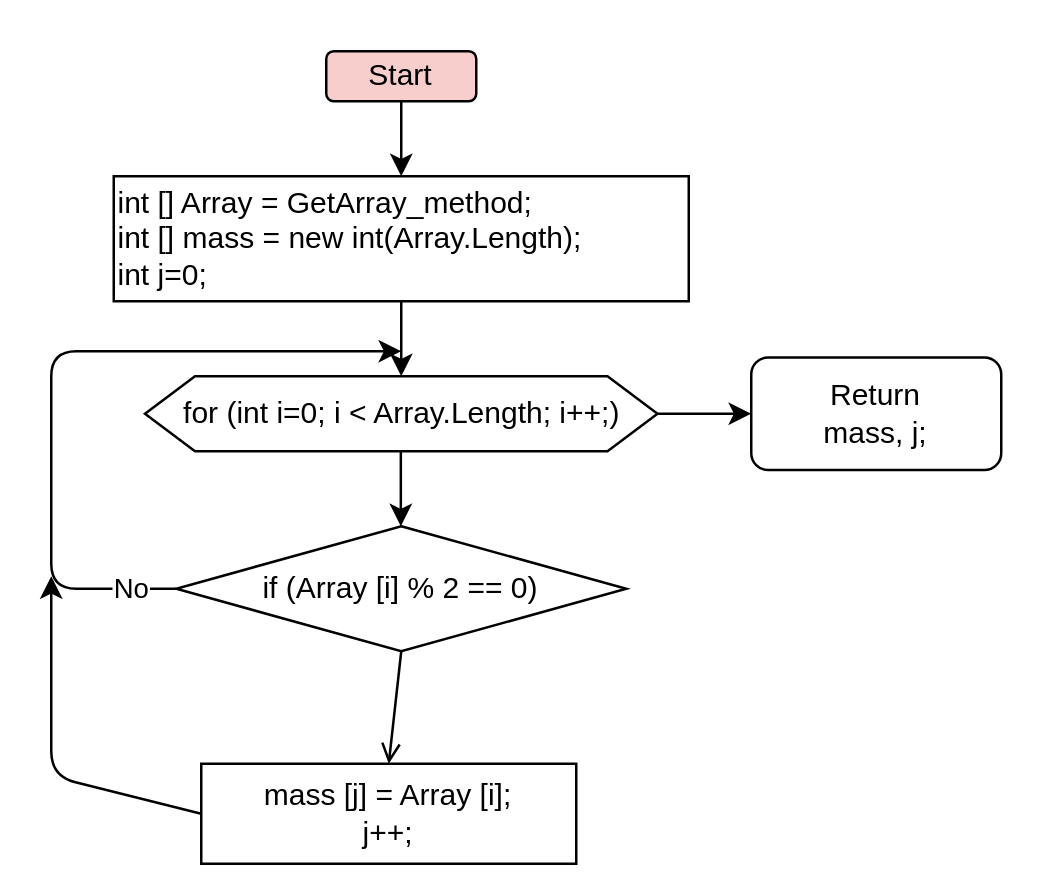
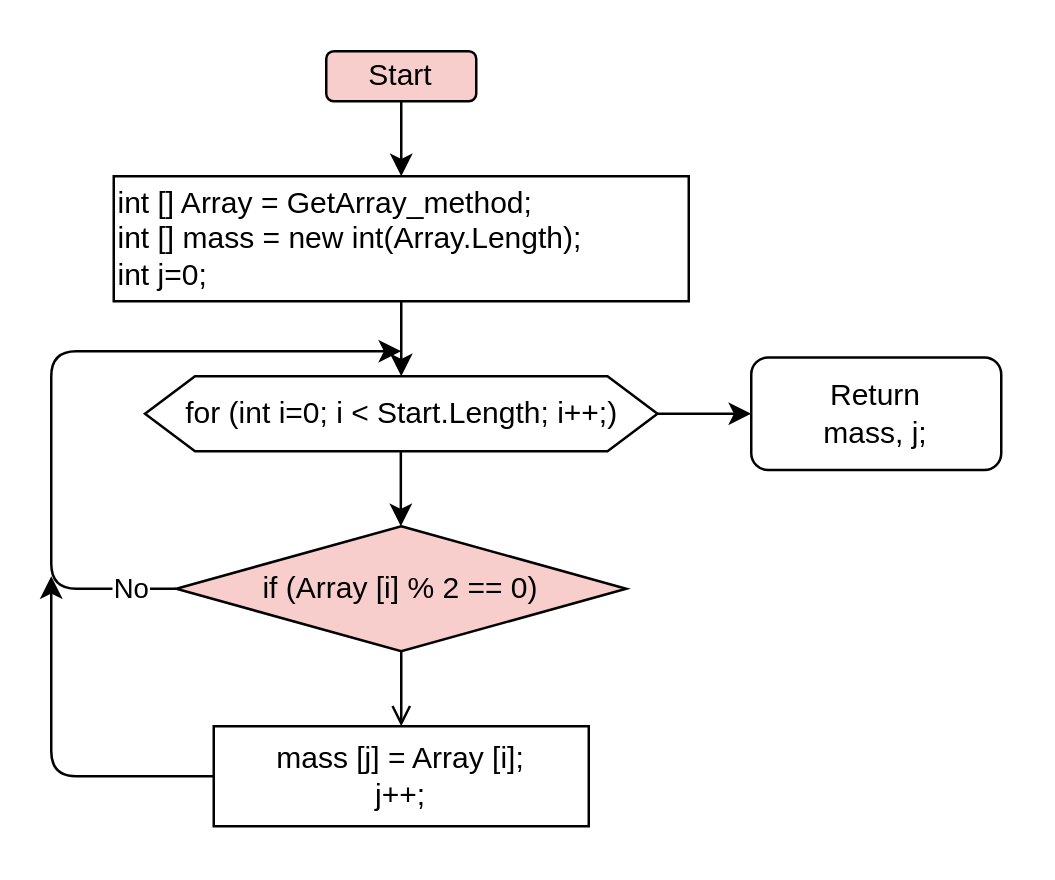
node "for (int i=0; i < Array.Length; i++;)": label "for (int i=0; i < Array.Length; i++;)" -> "for (int i=0; i < Start.Length; i++;)"
node "if (Array [i] % 2 == 0)": fillcolor #ffffff -> #f8cecc
node "mass [j] = Array [i]; j++;": moved (389, 814) -> (401, 776)
